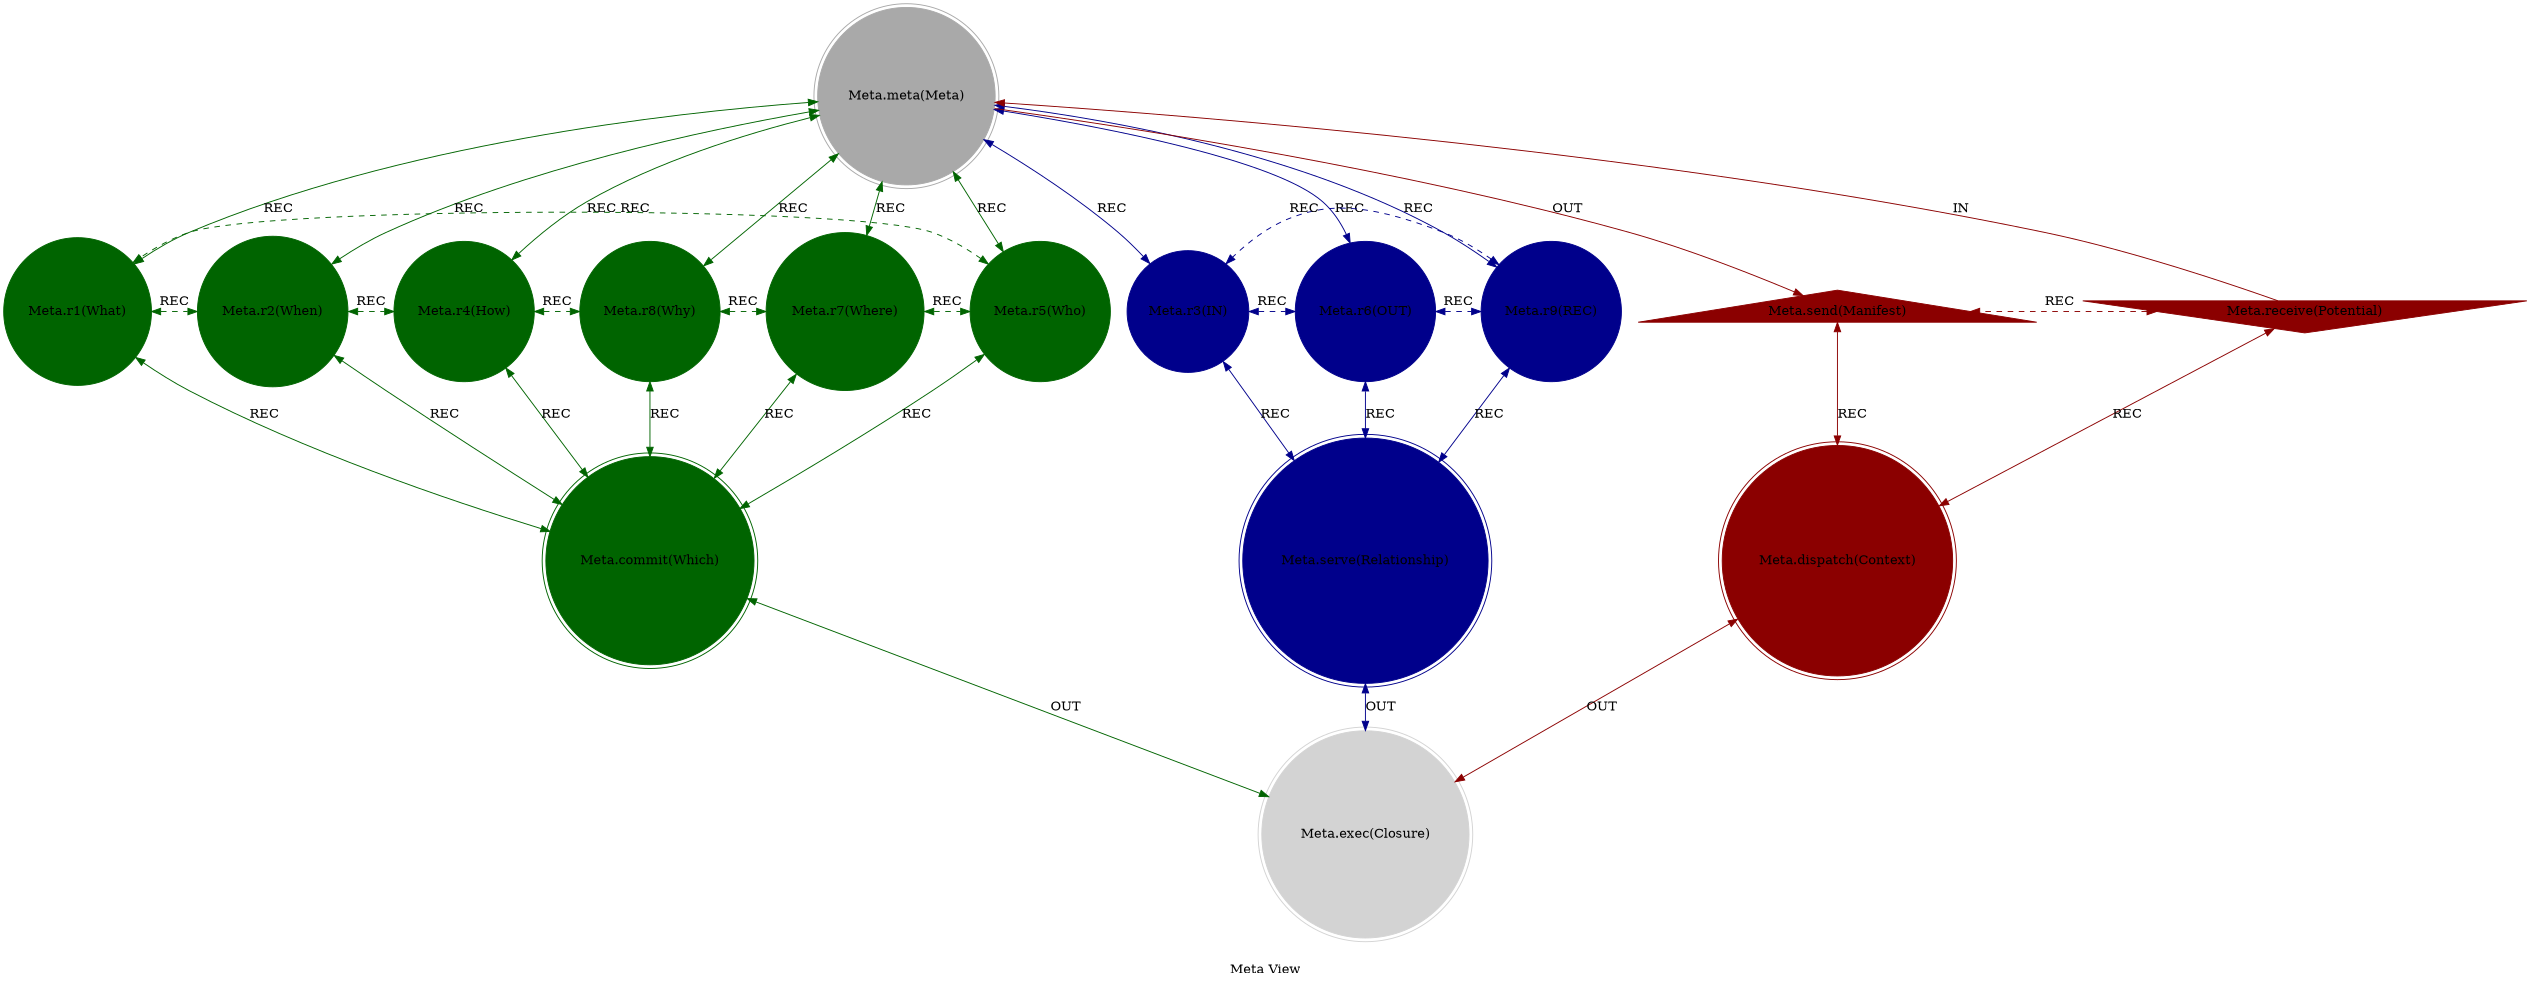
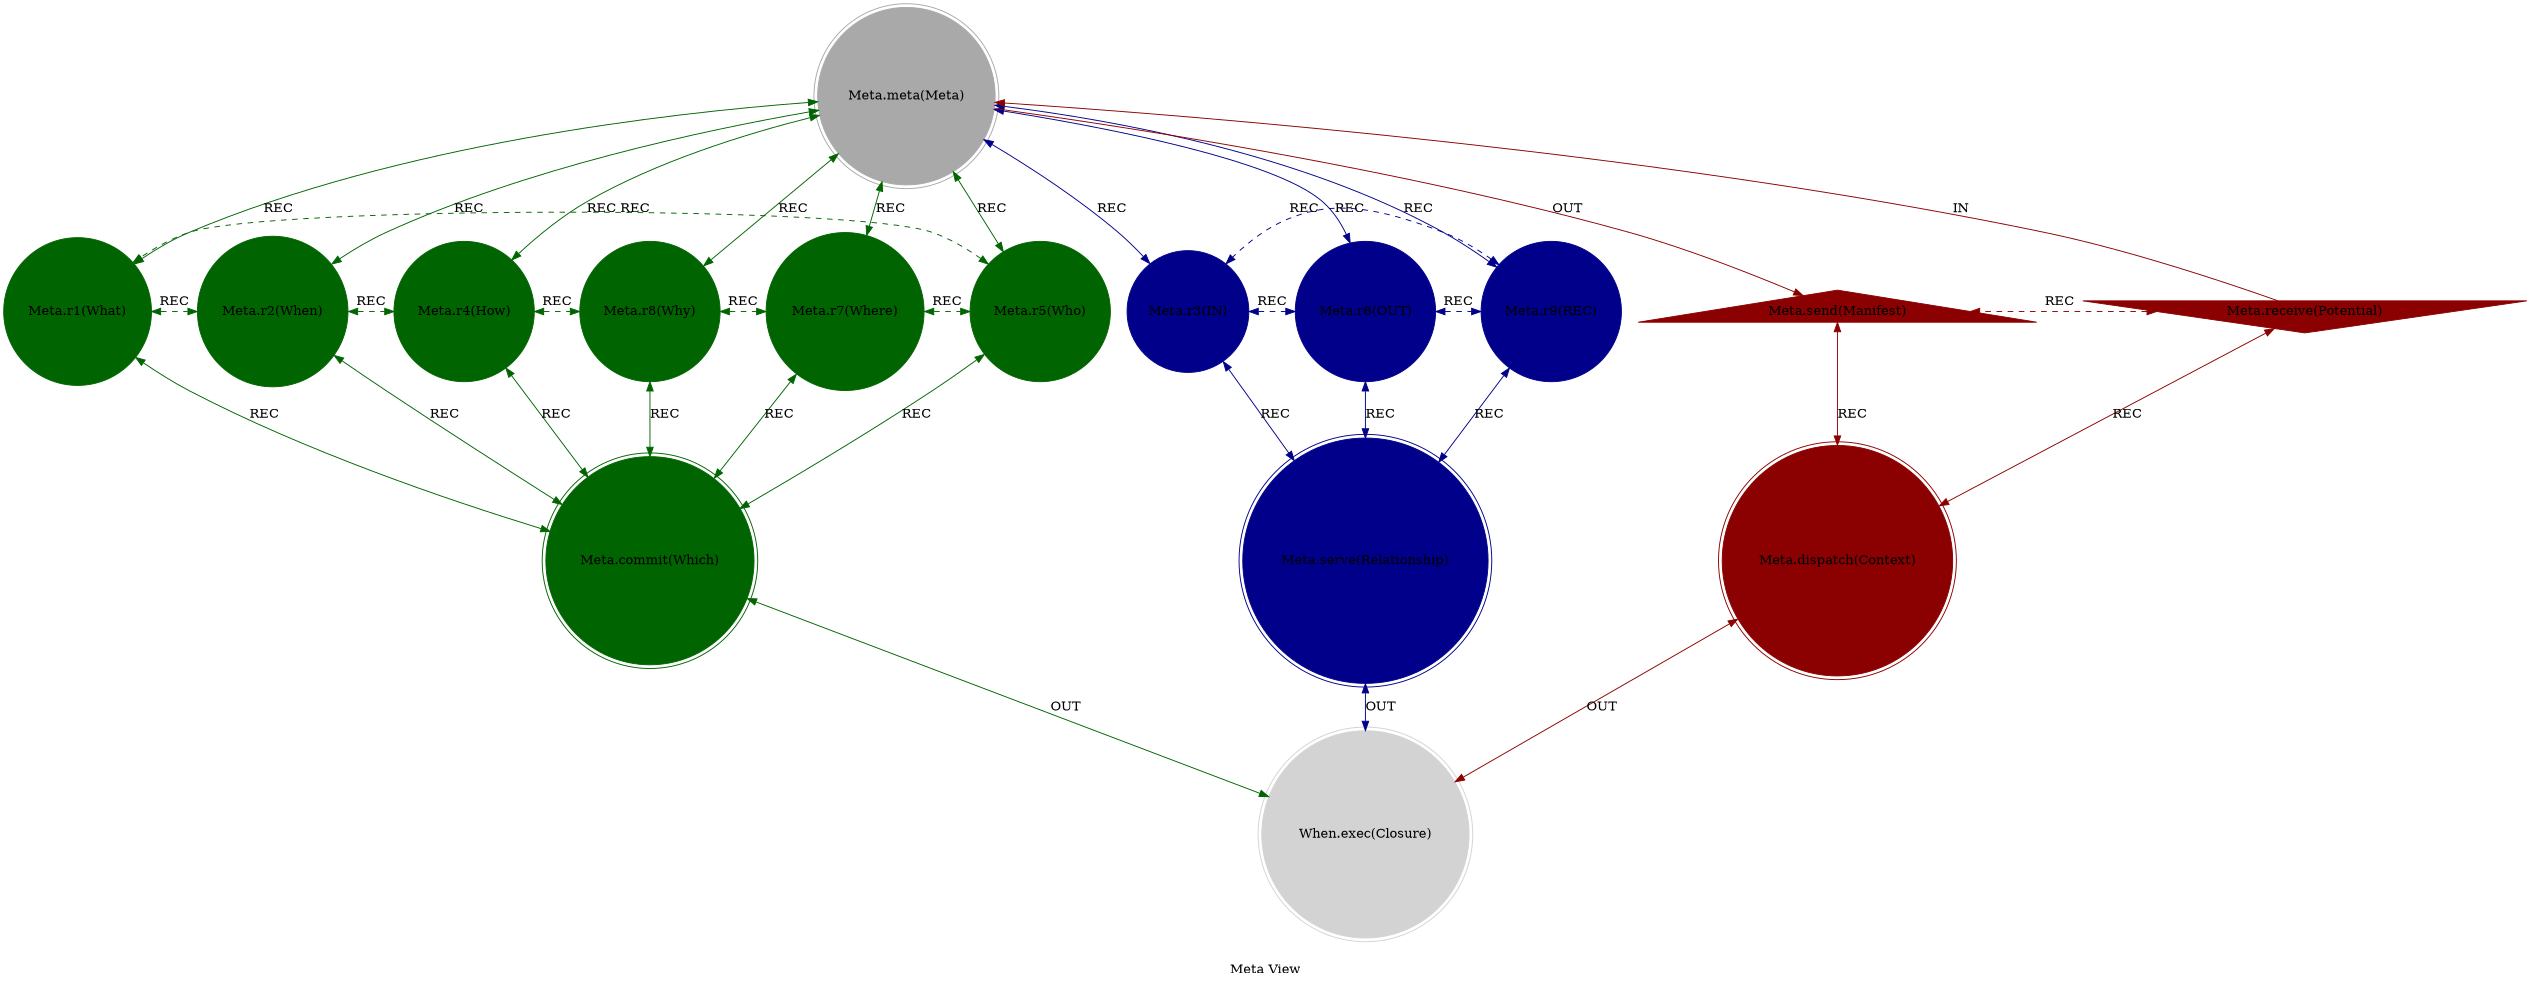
node "Meta.exec(Closure)": label "Meta.exec(Closure)" -> "When.exec(Closure)"
